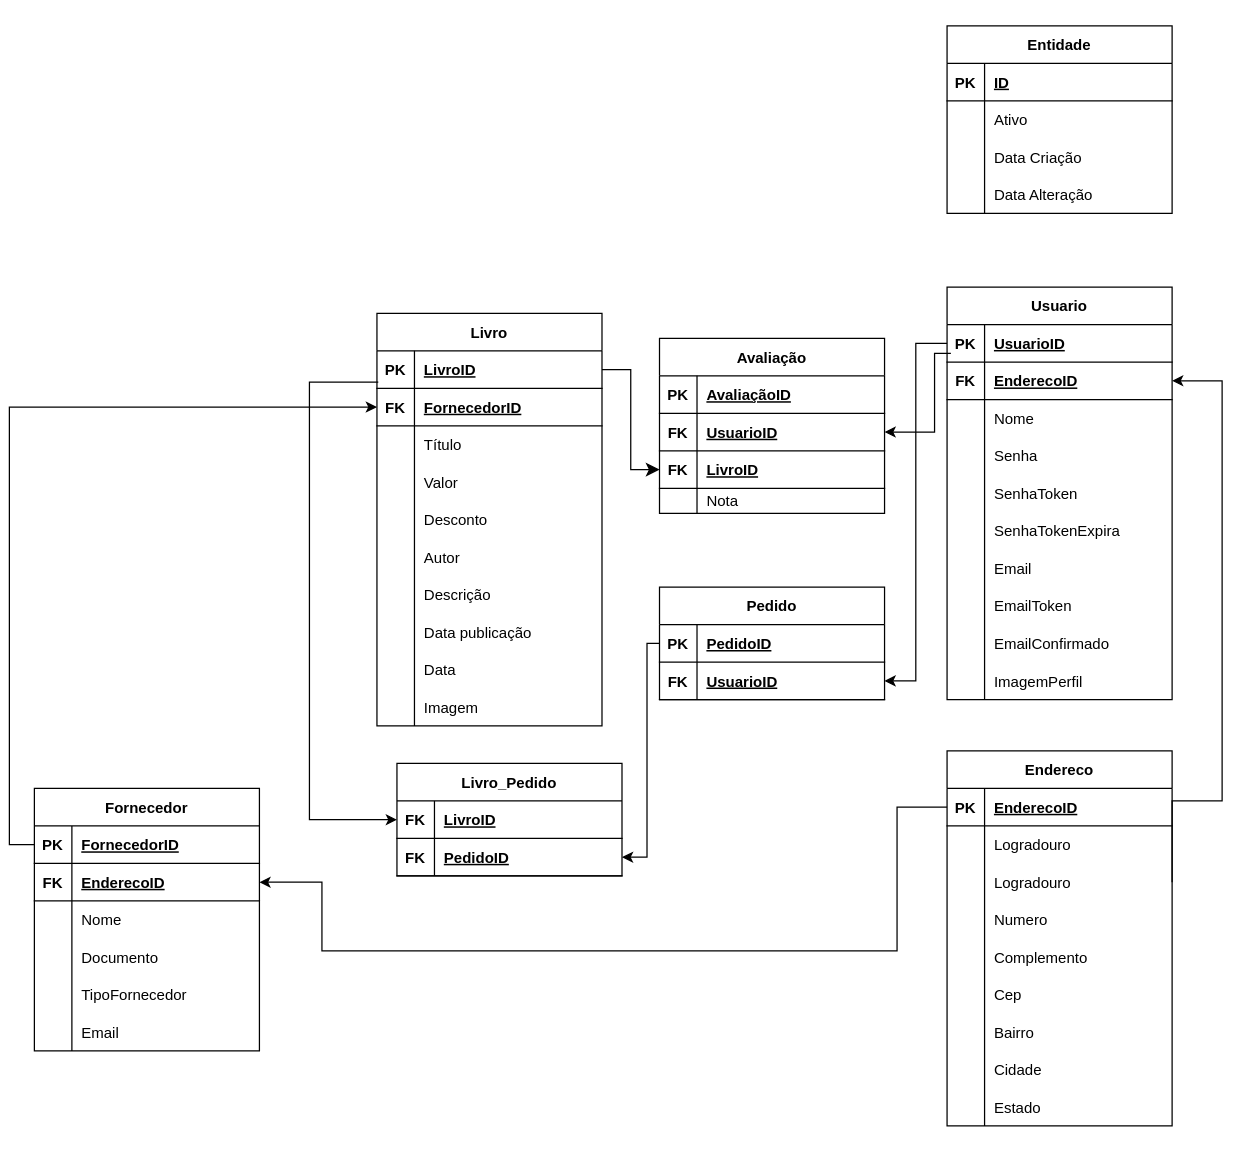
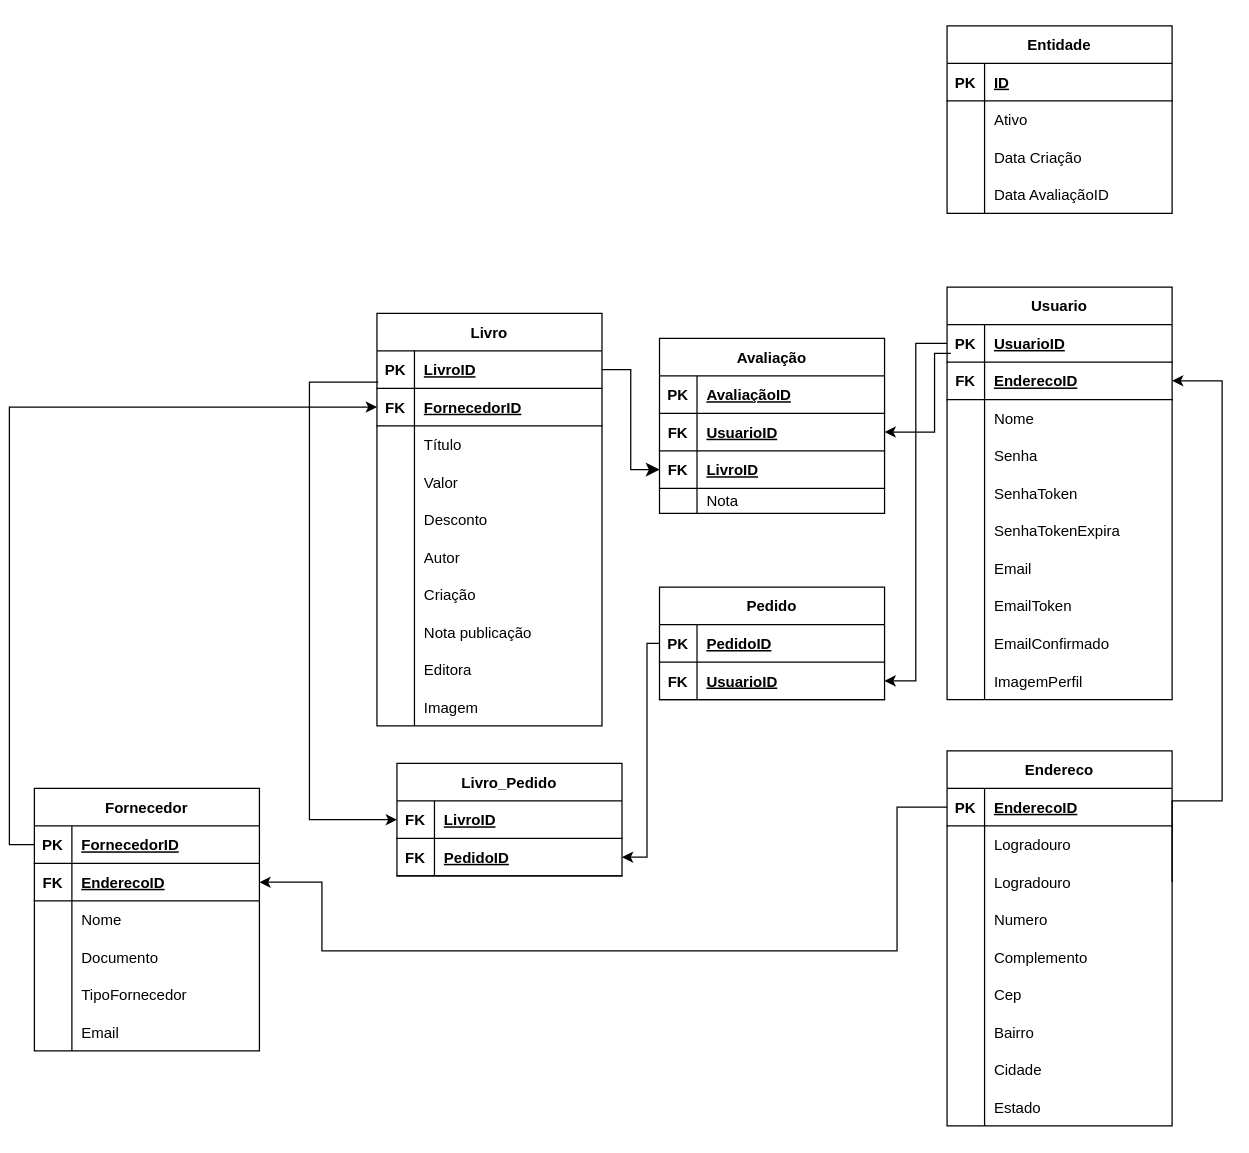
node "Data Alteração": label "Data Alteração" -> "Data AvaliaçãoID"
node "Descrição": label "Descrição" -> "Criação"
node "Data publicação": label "Data publicação" -> "Nota publicação"
node "Data": label "Data" -> "Editora"
